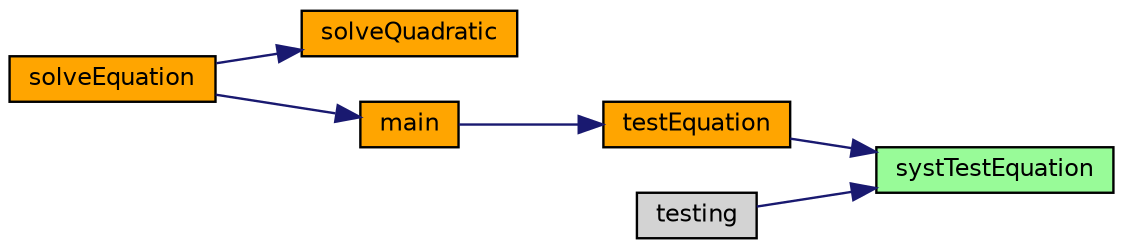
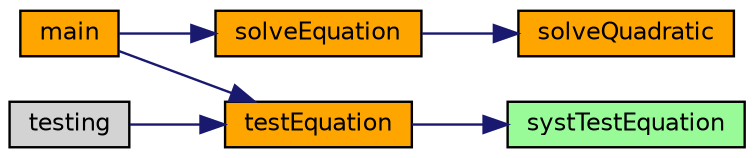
edge "solveEquation" -> "main": reversed
edge "testing" -> "systTestEquation": now "testing" -> "testEquation"
